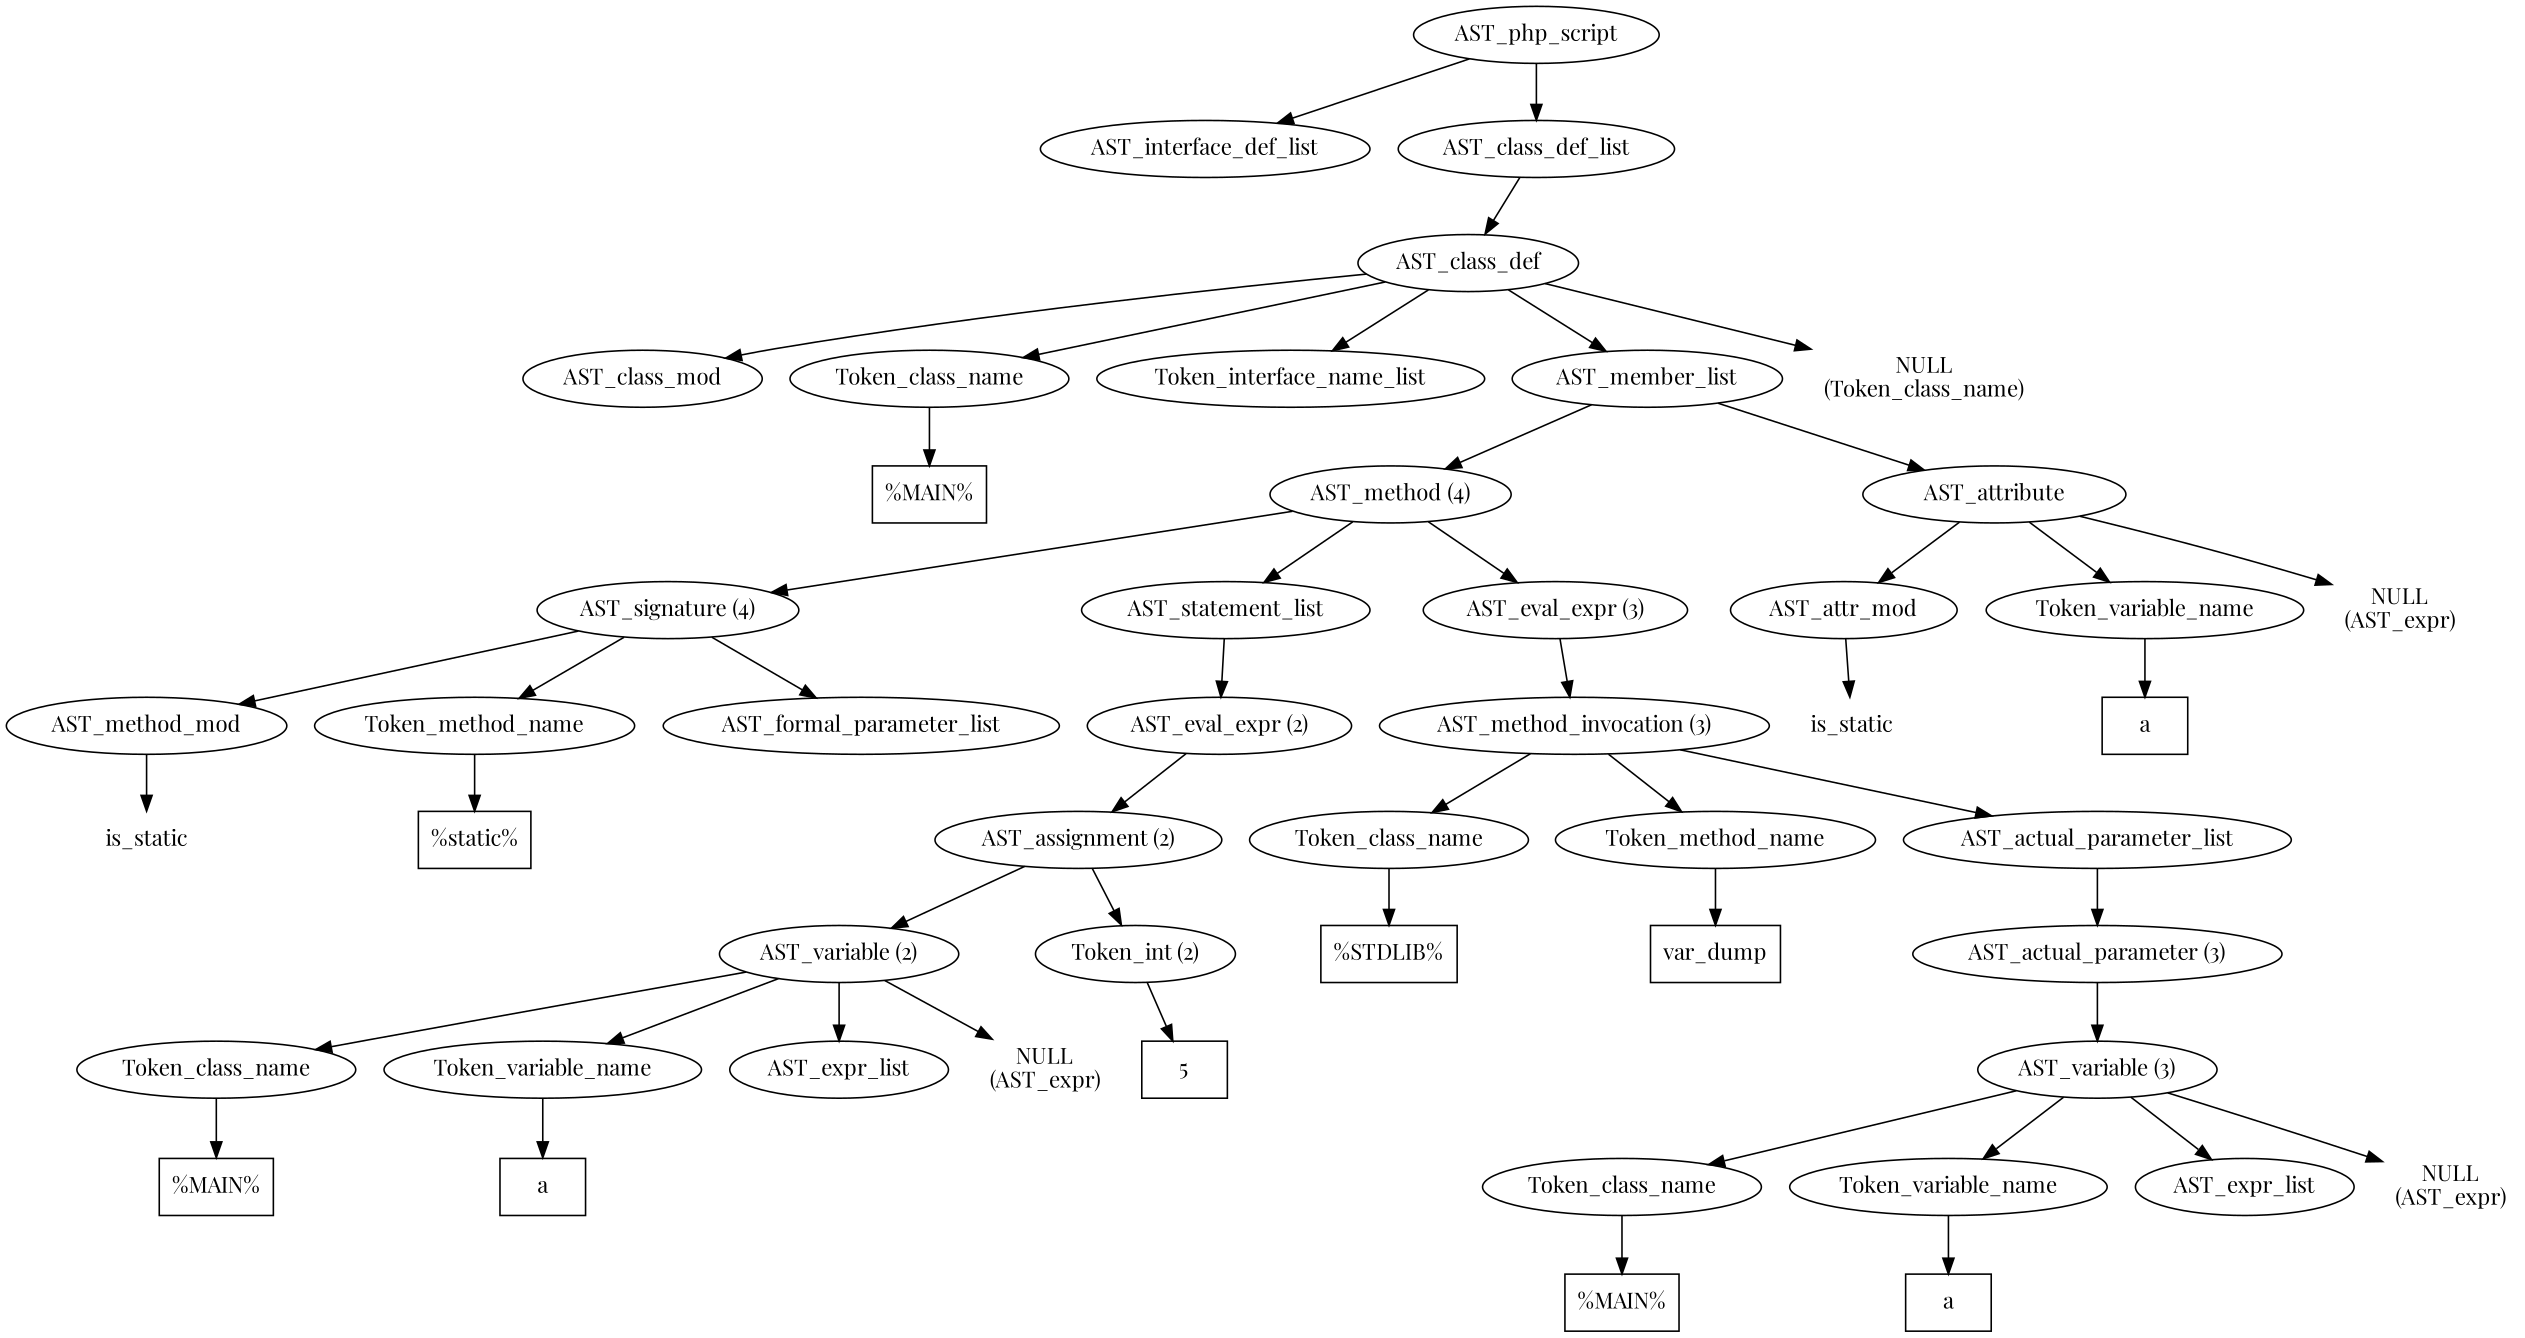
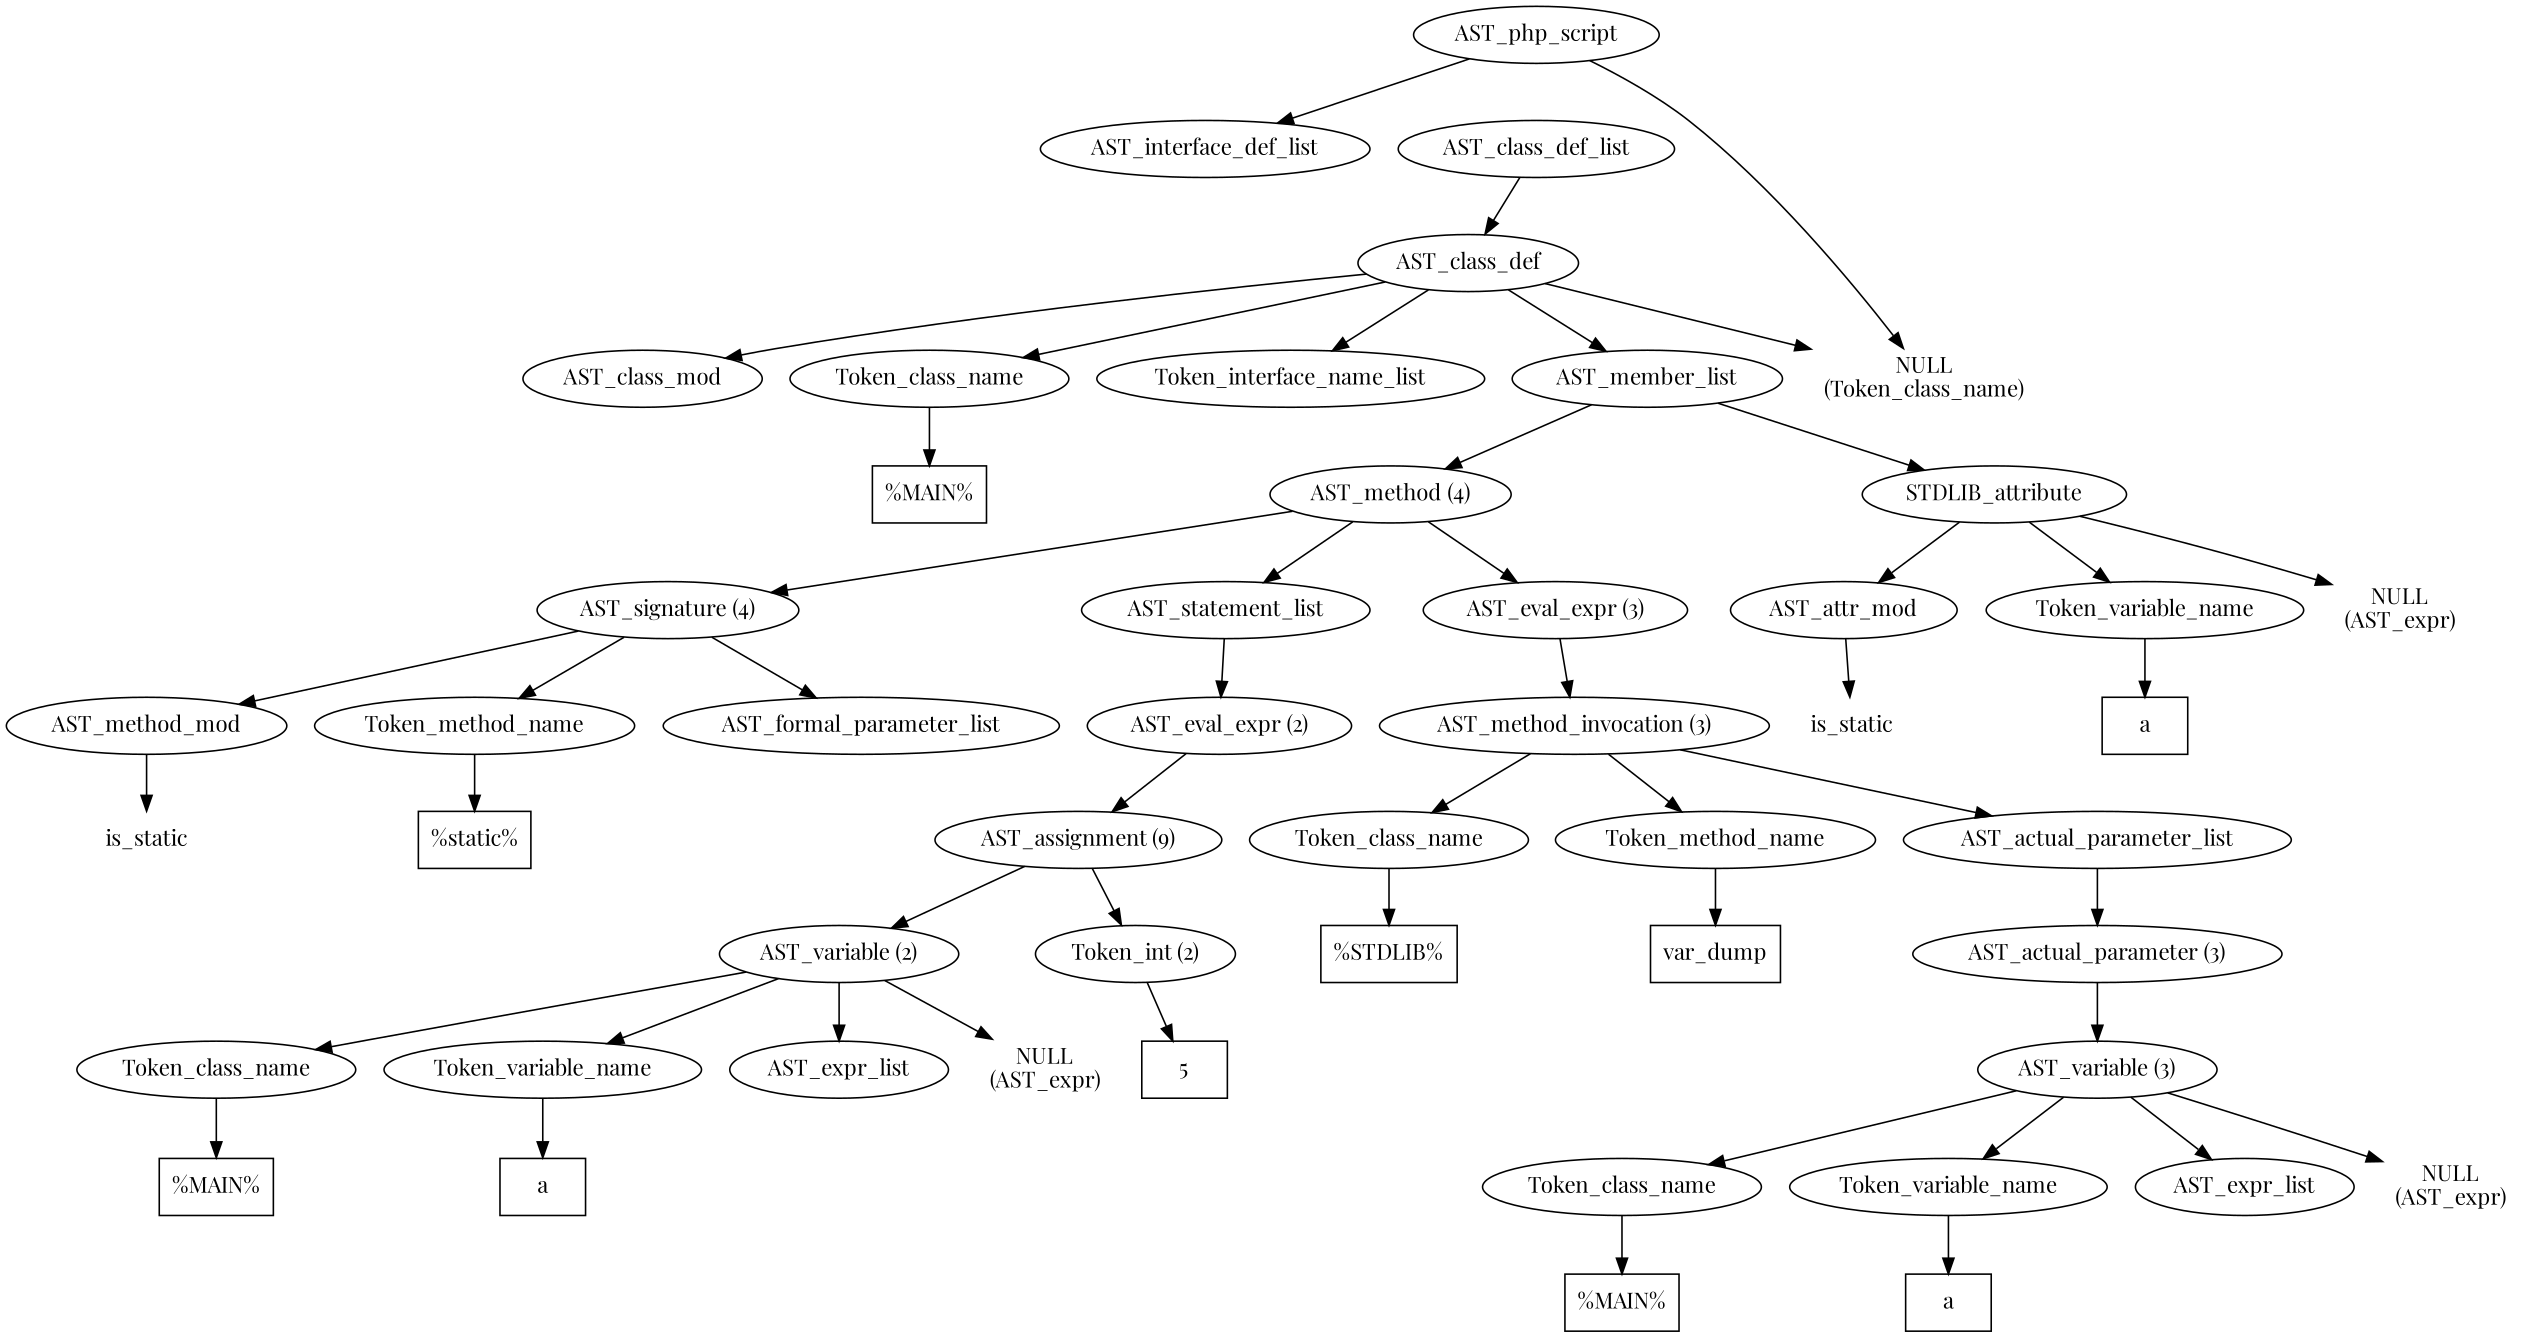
edge "AST_php_script" -> "AST_class_def_list": now "AST_php_script" -> "NULL (Token_class_name)"
node "AST_attribute": label "AST_attribute" -> "STDLIB_attribute"
node "AST_assignment (2)": label "AST_assignment (2)" -> "AST_assignment (9)"
